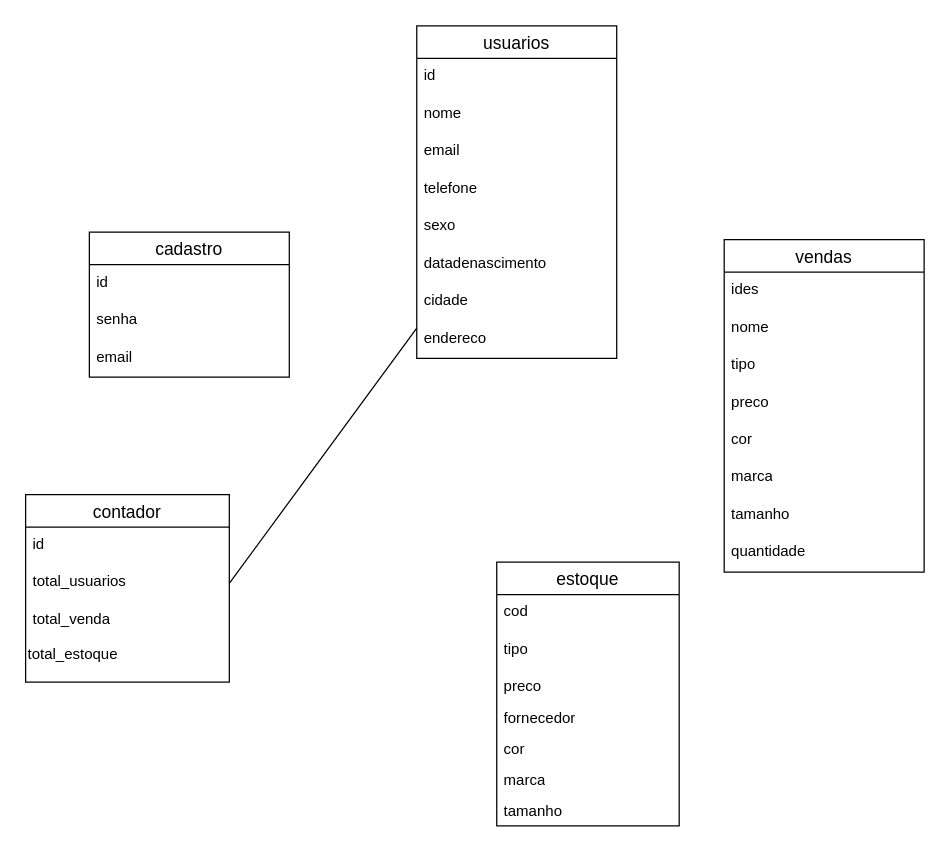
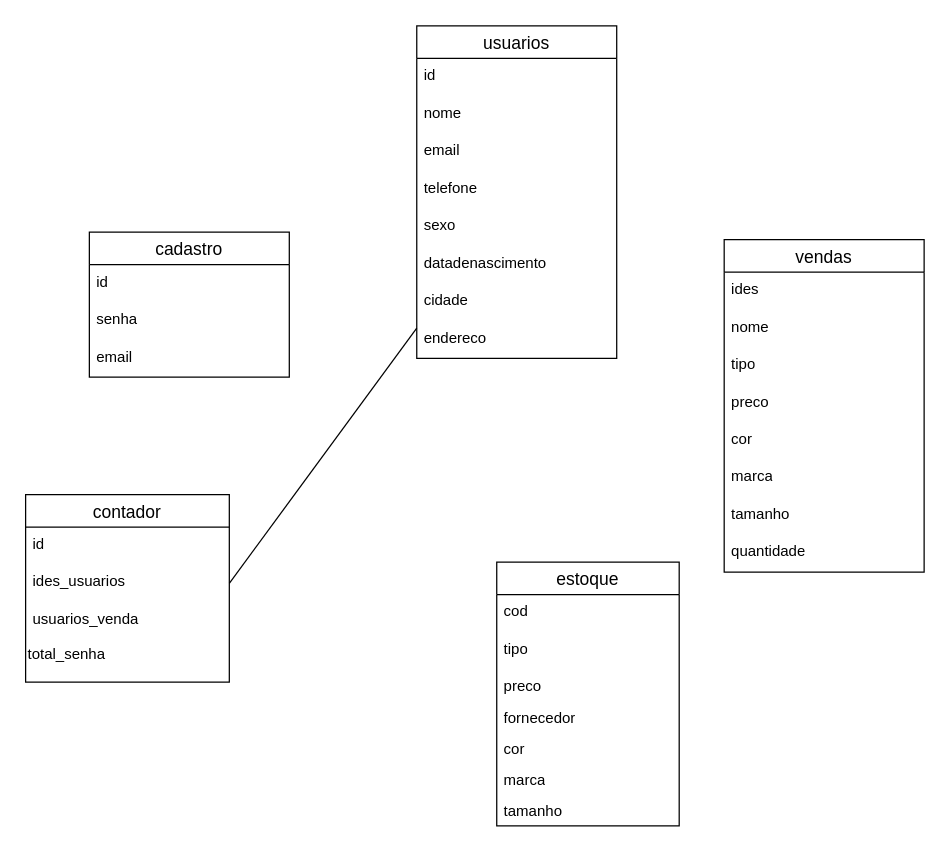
node "total_usuarios": label "total_usuarios" -> "ides_usuarios"
node "total_venda": label "total_venda" -> "usuarios_venda"
node "total_estoque": label "total_estoque" -> "total_senha"
